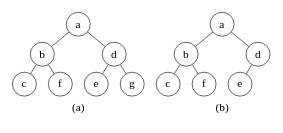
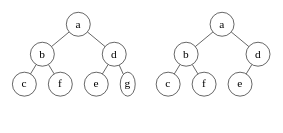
node "g": size 24x24 -> 15x24
node "(a)": removed
node "(b)": removed
